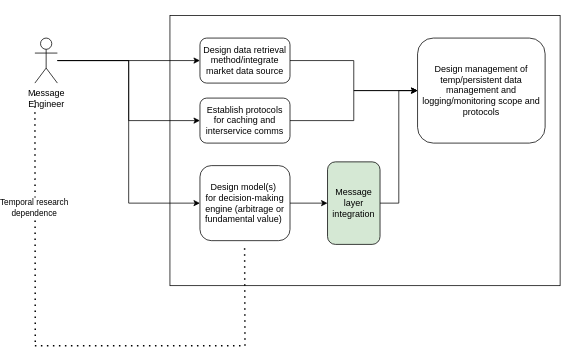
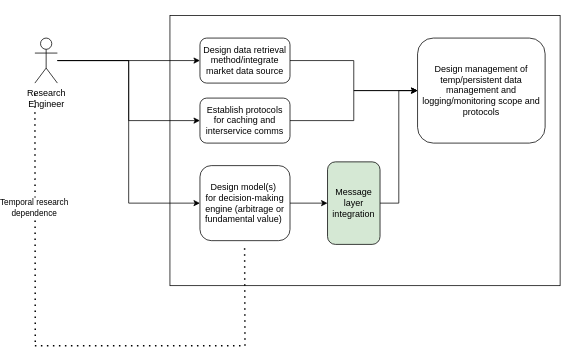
node "Message Engineer": label "Message Engineer" -> "Research Engineer"
